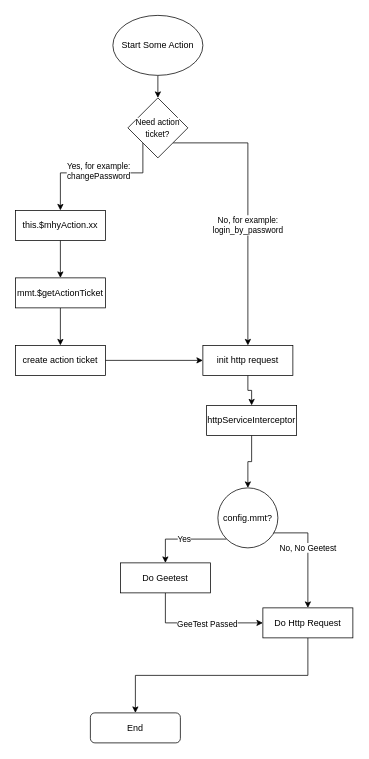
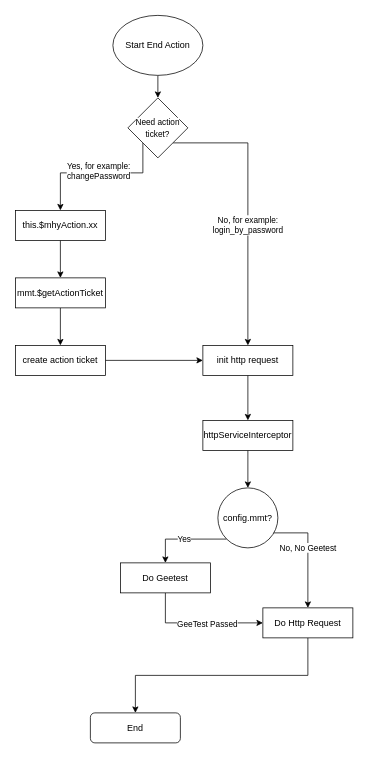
node "Start Some Action": label "Start Some Action" -> "Start End Action"
node "httpServiceInterceptor": moved (252, 420) -> (248, 435)
